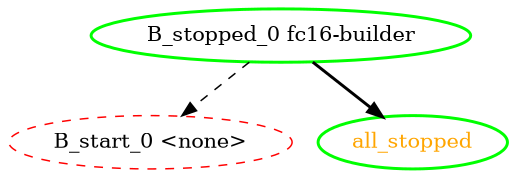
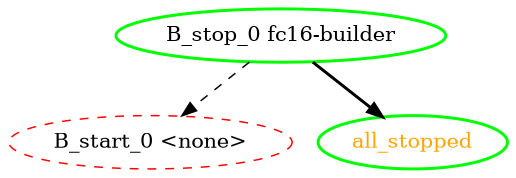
node "B_stopped_0 fc16-builder": label "B_stopped_0 fc16-builder" -> "B_stop_0 fc16-builder"
